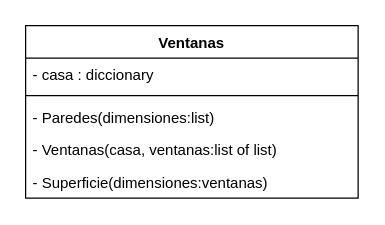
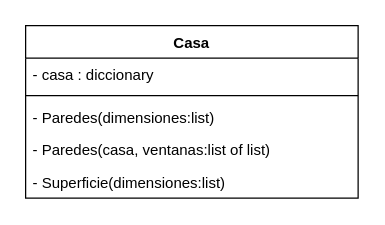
node "Ventanas": label "Ventanas" -> "Casa"
node "- Ventanas(casa, ventanas:list of list)": label "- Ventanas(casa, ventanas:list of list)" -> "- Paredes(casa, ventanas:list of list)"
node "- Superficie(dimensiones:ventanas)": label "- Superficie(dimensiones:ventanas)" -> "- Superficie(dimensiones:list)"
